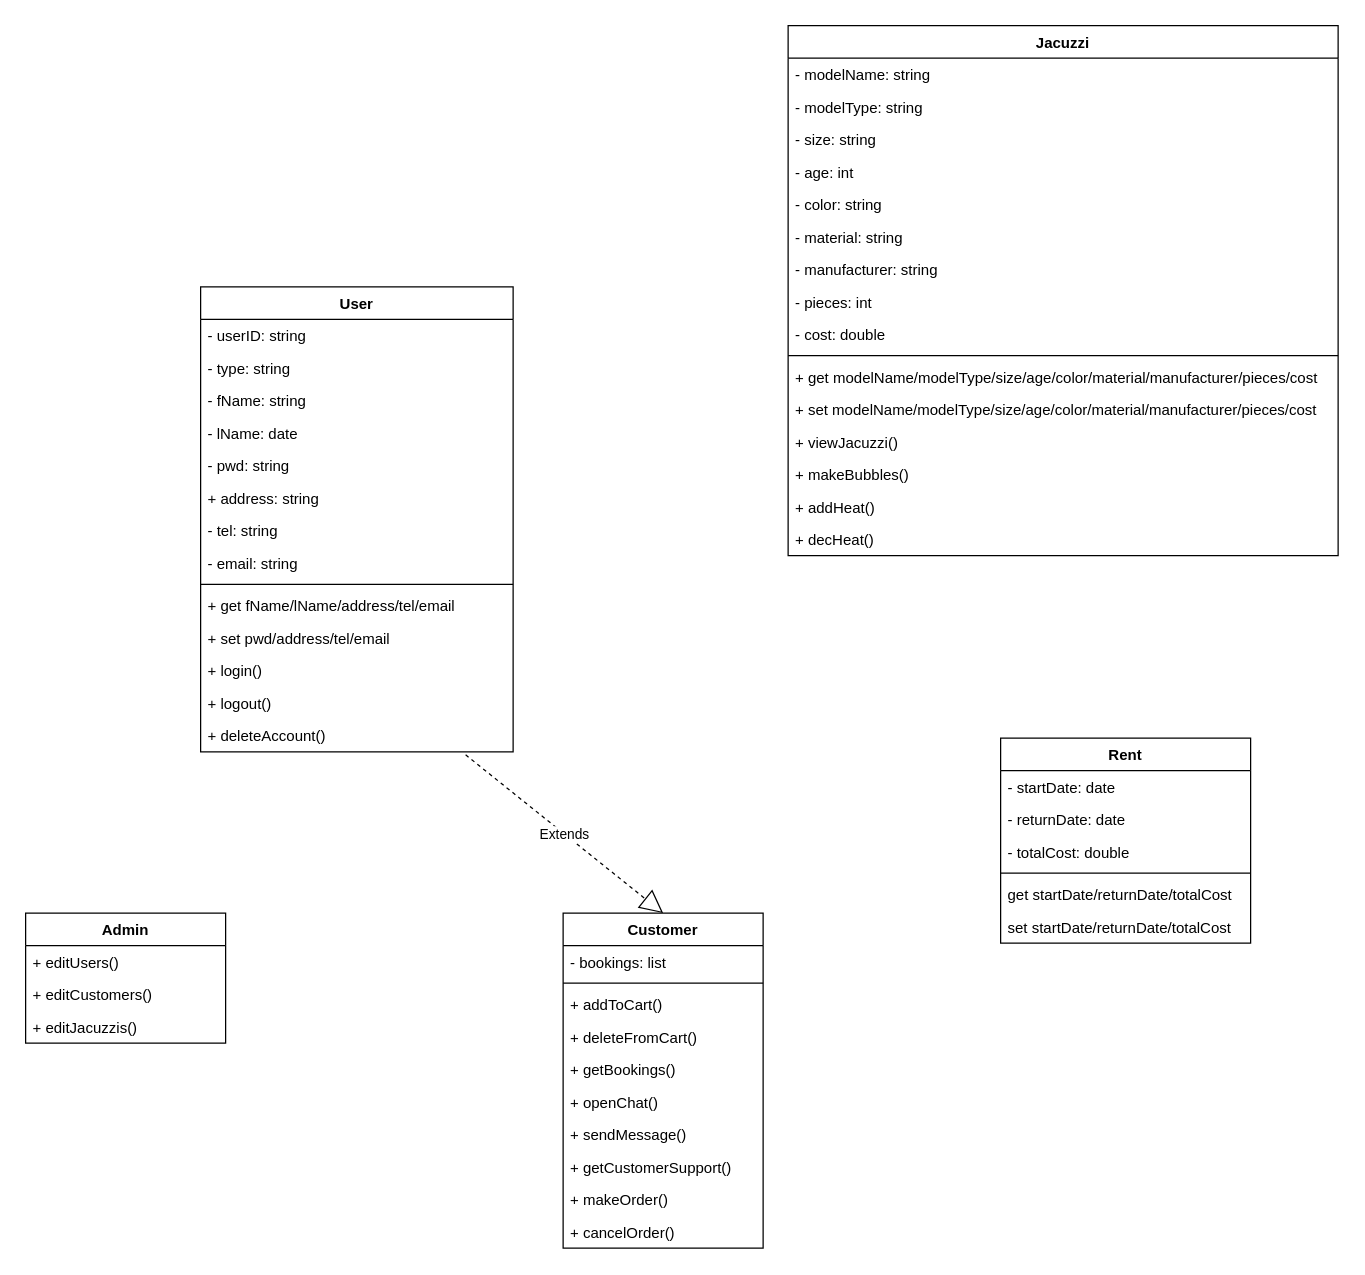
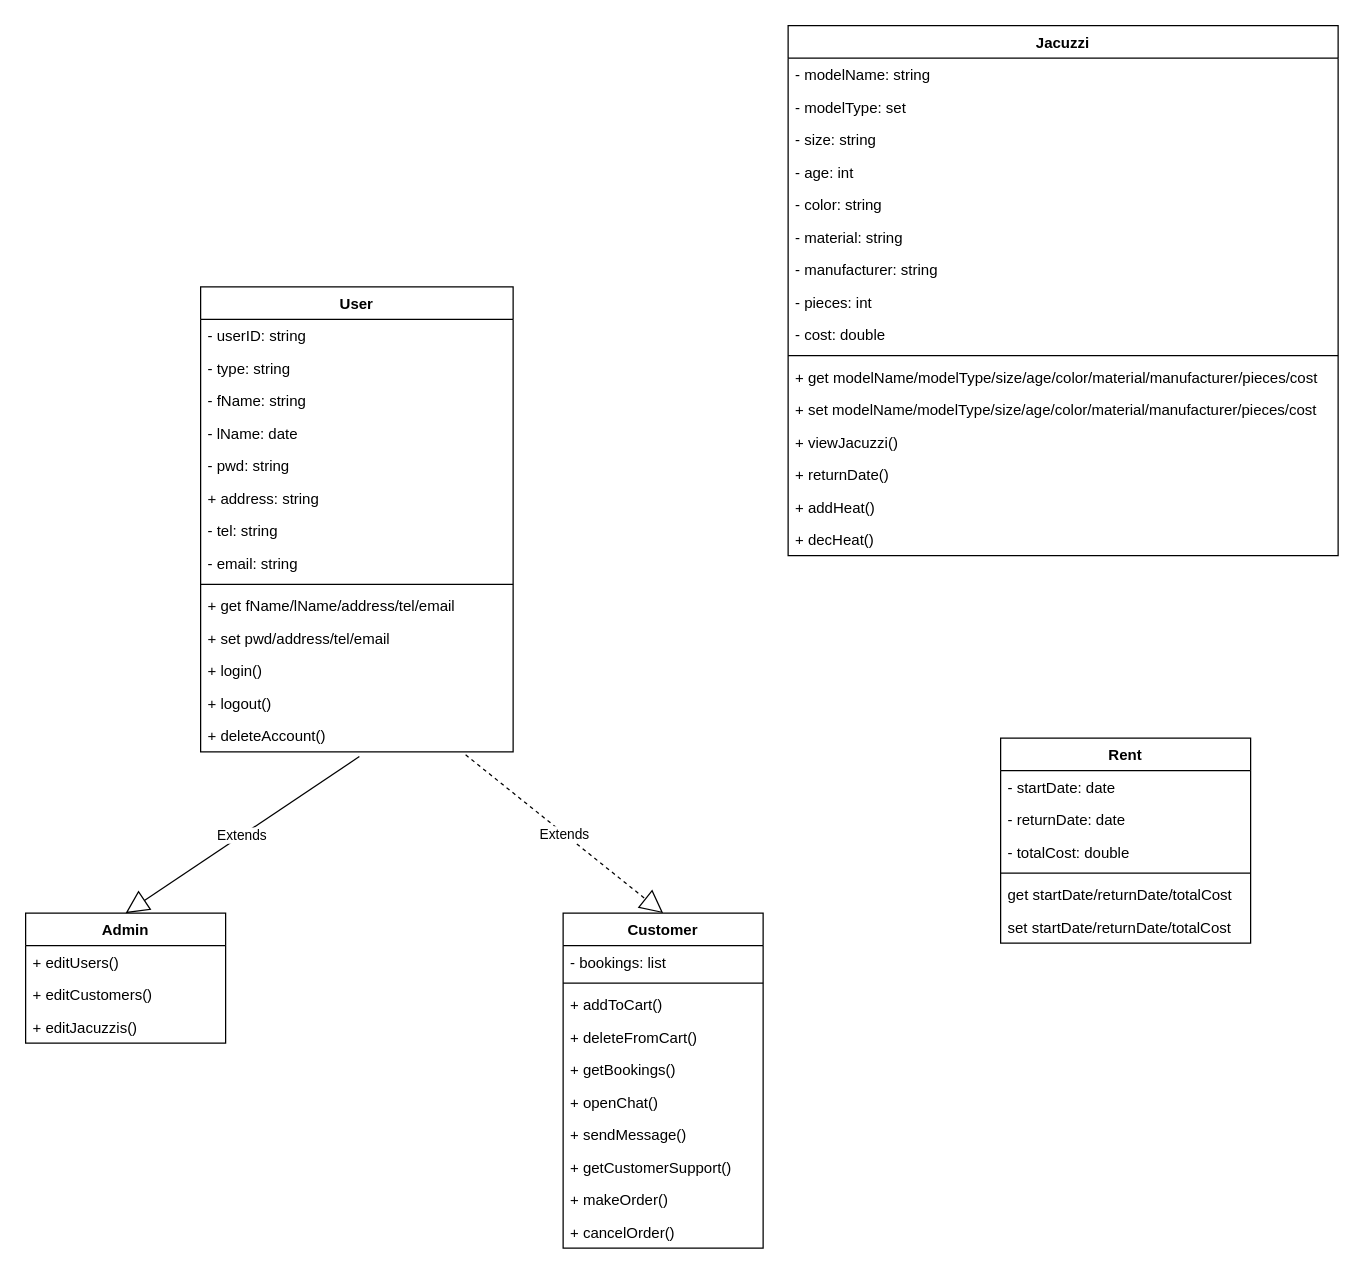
node "- modelType: string": label "- modelType: string" -> "- modelType: set"
node "+ makeBubbles()": label "+ makeBubbles()" -> "+ returnDate()"
edge "+ deleteAccount()" -> "Admin": added, label "Extends"
